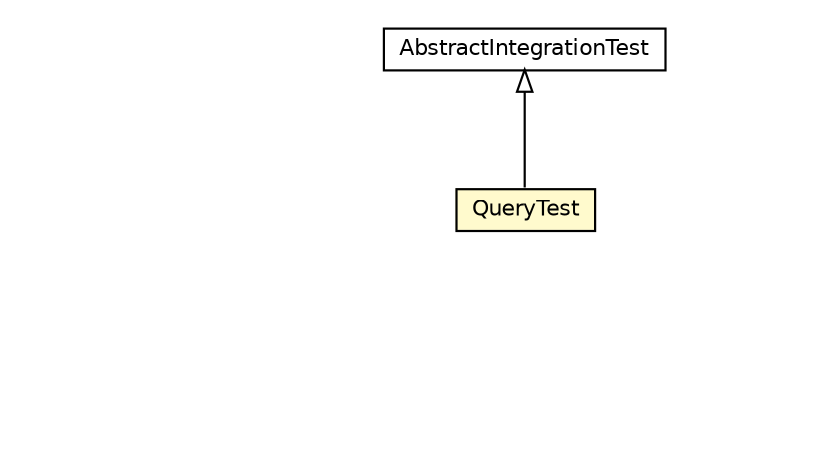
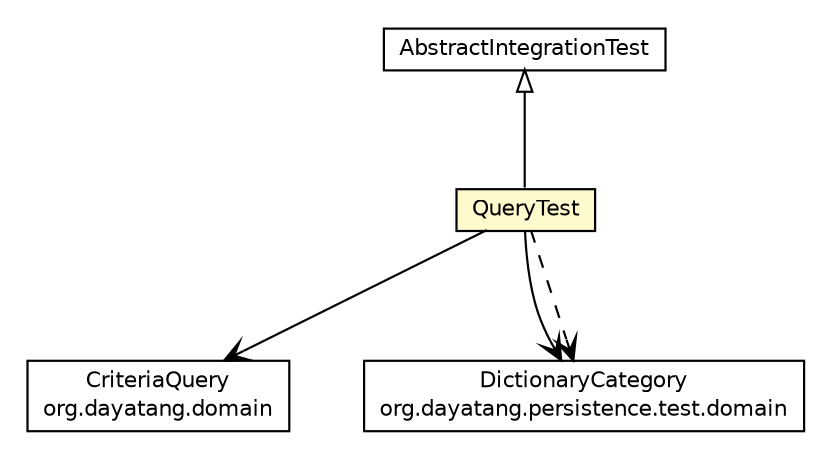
node "CriteriaQuery": added
node "DictionaryCategory": added
